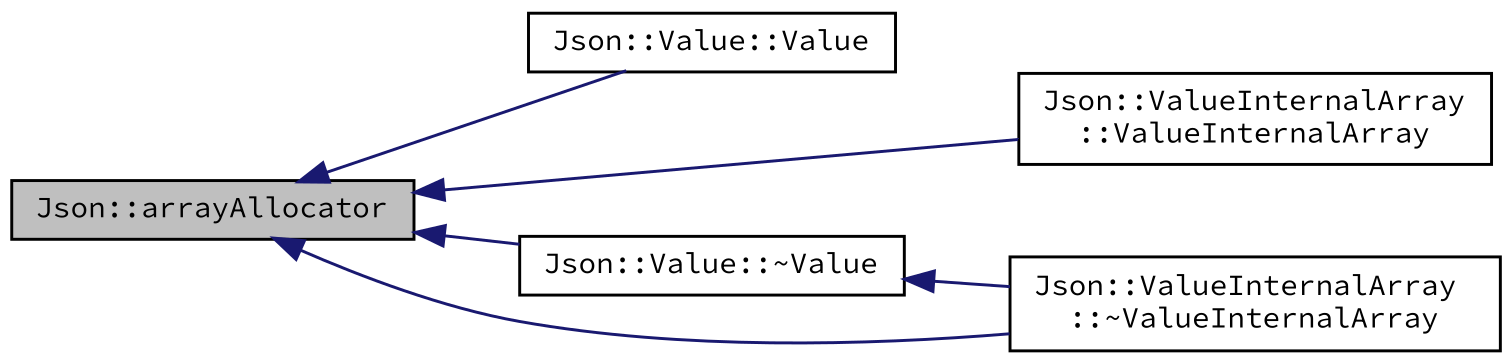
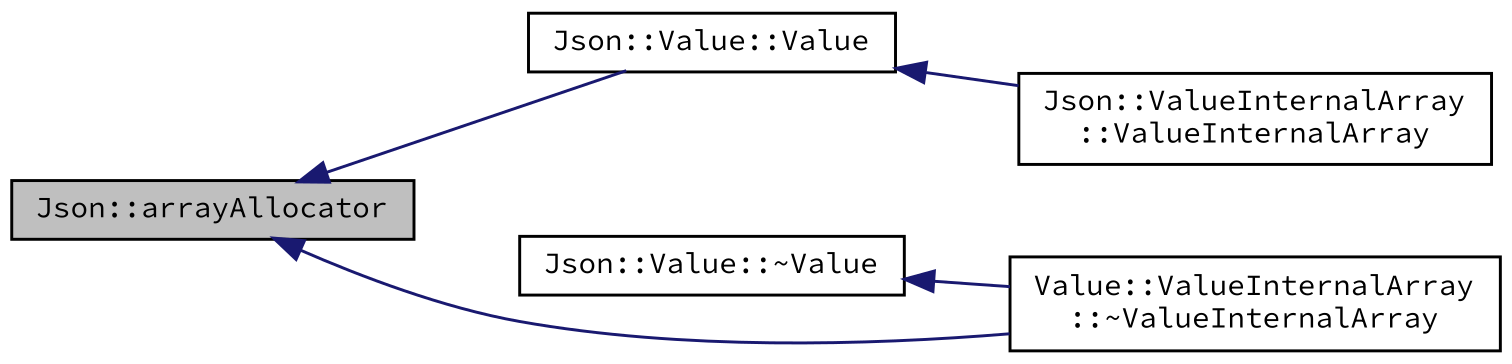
edge "Json::ValueInternalArray ::ValueInternalArray" -> "Json::arrayAllocator": now "Json::ValueInternalArray ::ValueInternalArray" -> "Json::Value::Value"
edge "Json::Value::~Value" -> "Json::arrayAllocator": removed
node "Json::ValueInternalArray ::~ValueInternalArray": label "Json::ValueInternalArray ::~ValueInternalArray" -> "Value::ValueInternalArray ::~ValueInternalArray"
